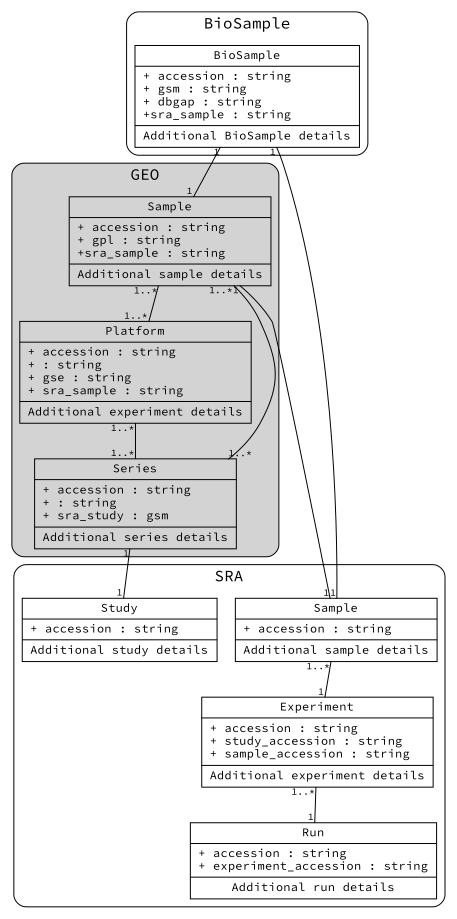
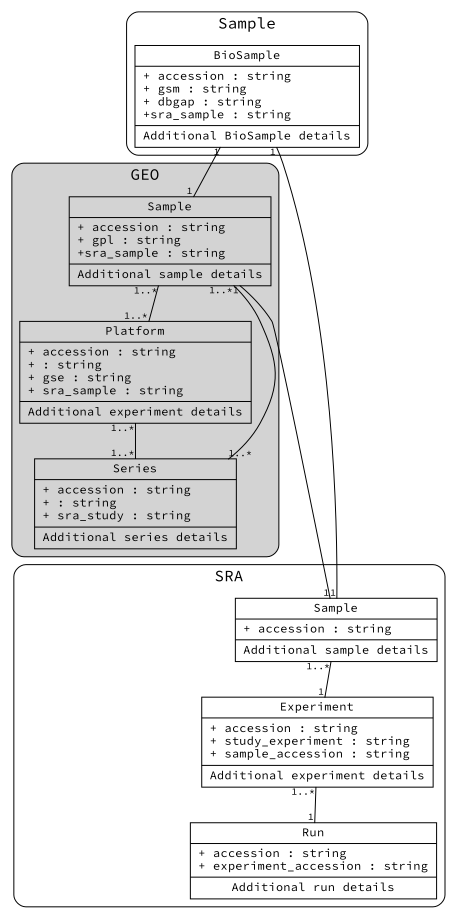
cluster "BioSample": label "BioSample" -> "Sample"
node "Series": text "+ sra_study : gsm" -> "+ sra_study : string"
node "Study": removed
node "Experiment": text "+ study_accession : string" -> "+ study_experiment : string"
